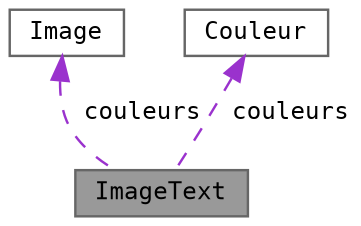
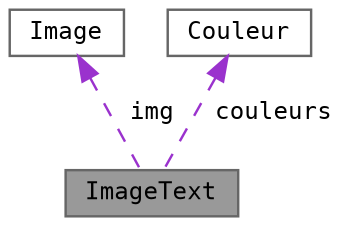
edge "ImageText" -> "Image": label " couleurs" -> " img"
